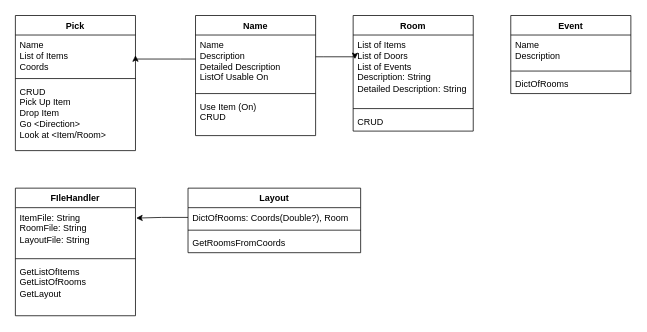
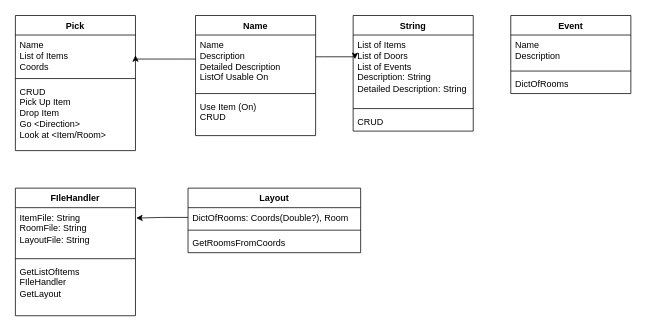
node "Room": label "Room" -> "String"
node "GetListOfItems GetListOfRooms GetLayout": label "GetListOfItems GetListOfRooms GetLayout" -> "GetListOfItems FIleHandler GetLayout"
